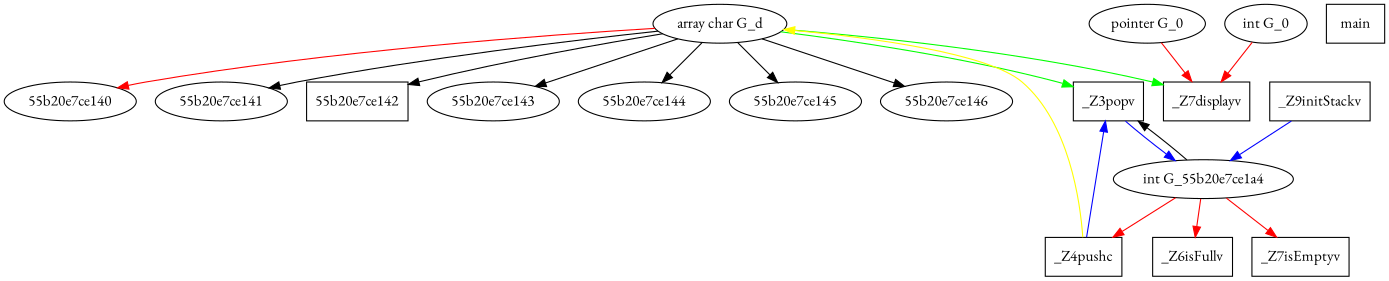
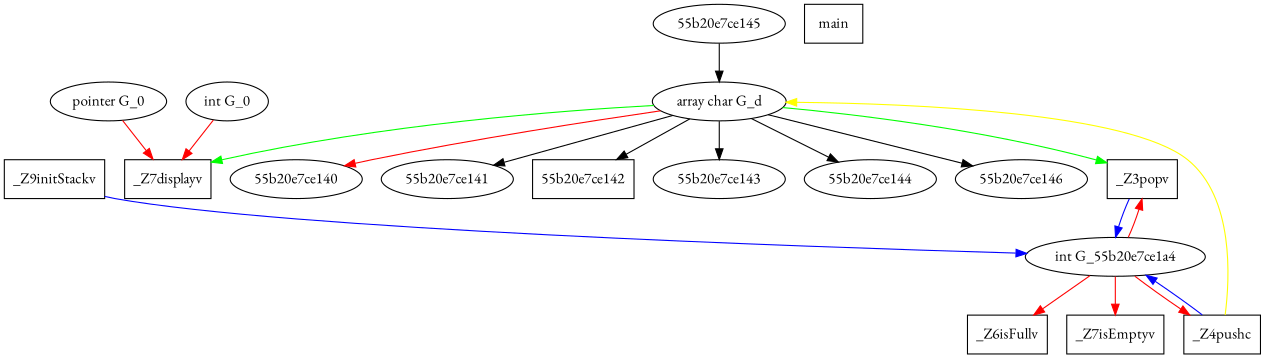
edge "array char G_d" -> "55b20e7ce145": reversed
edge "int G_55b20e7ce1a4" -> "_Z3popv": color black -> red
edge "_Z4pushc" -> "_Z3popv": now "_Z4pushc" -> "int G_55b20e7ce1a4"
